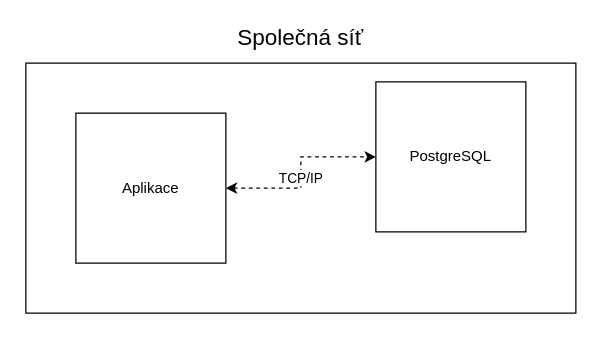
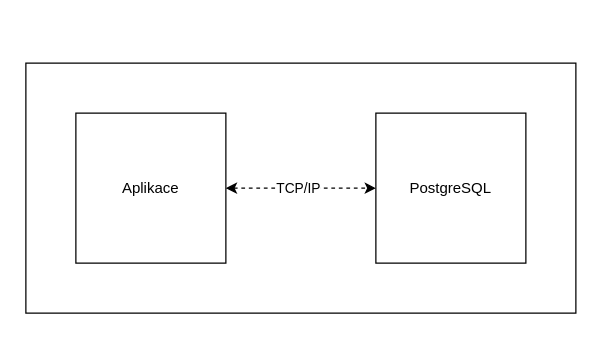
node "Společná síť": removed
node "PostgreSQL": moved (451, 157) -> (451, 188)
